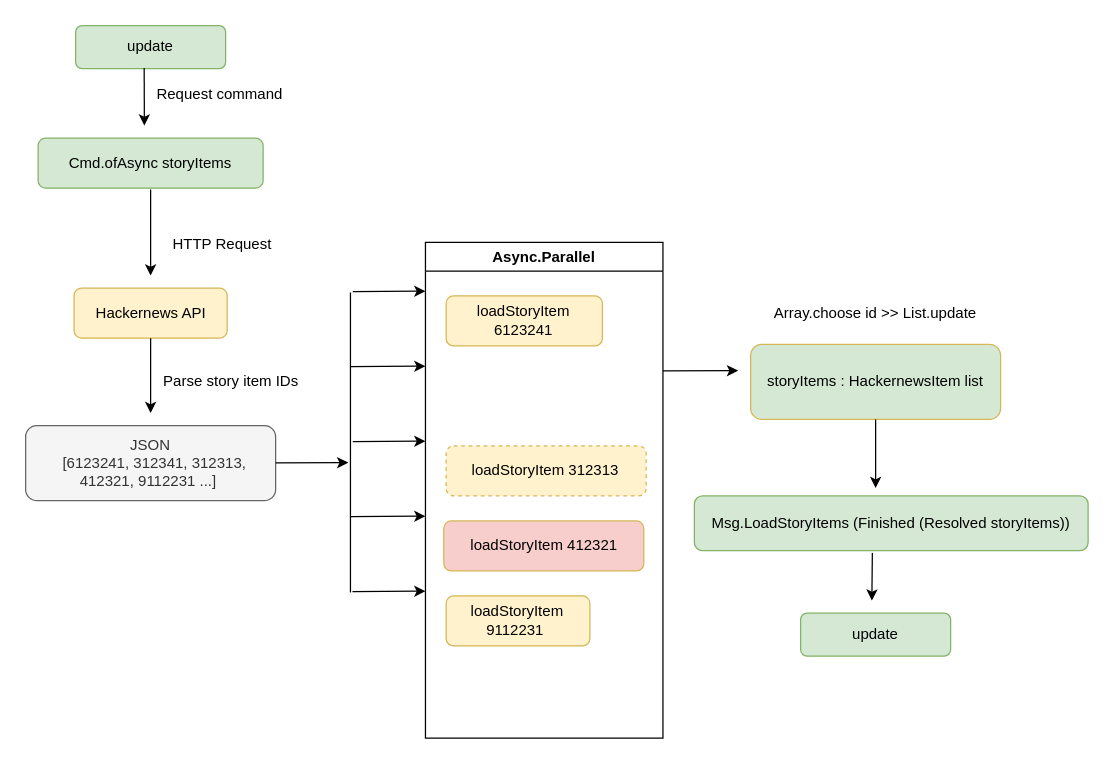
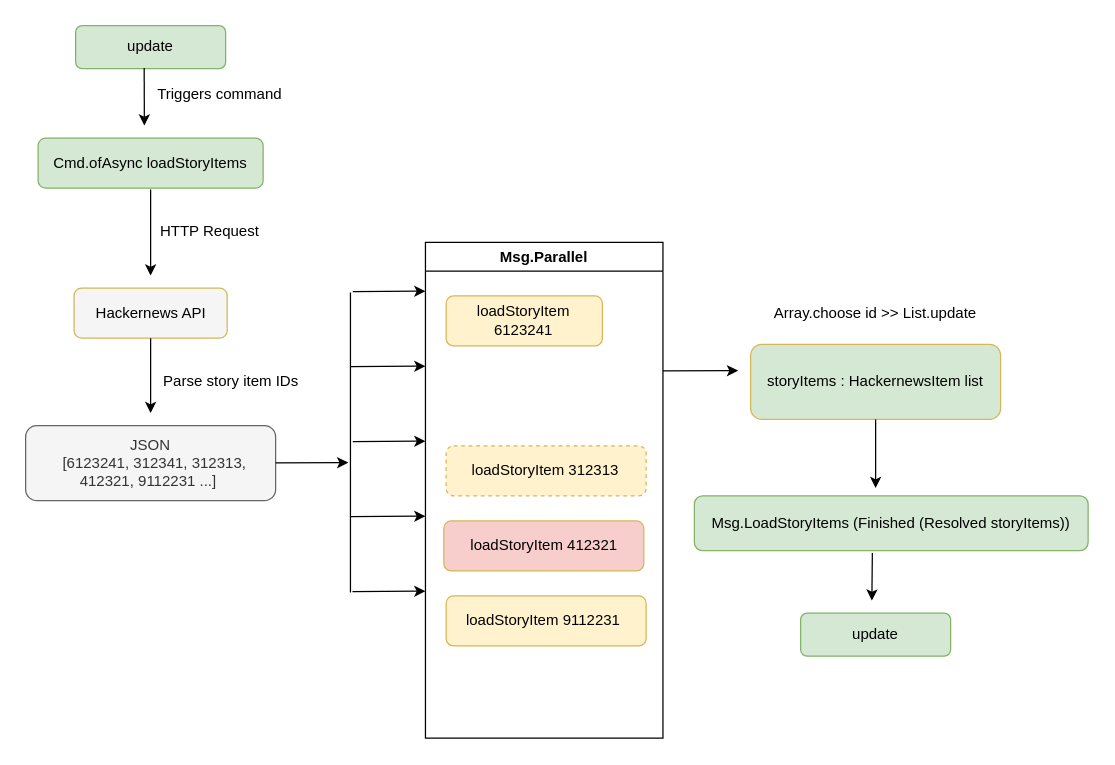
node "Request command": label "Request command" -> "Triggers command"
node "Cmd.ofAsync storyItems": label "Cmd.ofAsync storyItems" -> "Cmd.ofAsync loadStoryItems"
node "HTTP Request": moved (222, 244) -> (210, 232)
node "Async.Parallel": label "Async.Parallel" -> "Msg.Parallel"
node "Hackernews API": fillcolor #fff2cc -> #f5f5f5
node "loadStoryItem 9112231": size 144x50 -> 200x50
